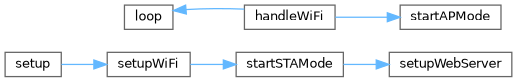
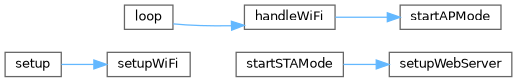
edge "handleWiFi" -> "loop": reversed
edge "setupWiFi" -> "startSTAMode": removed
